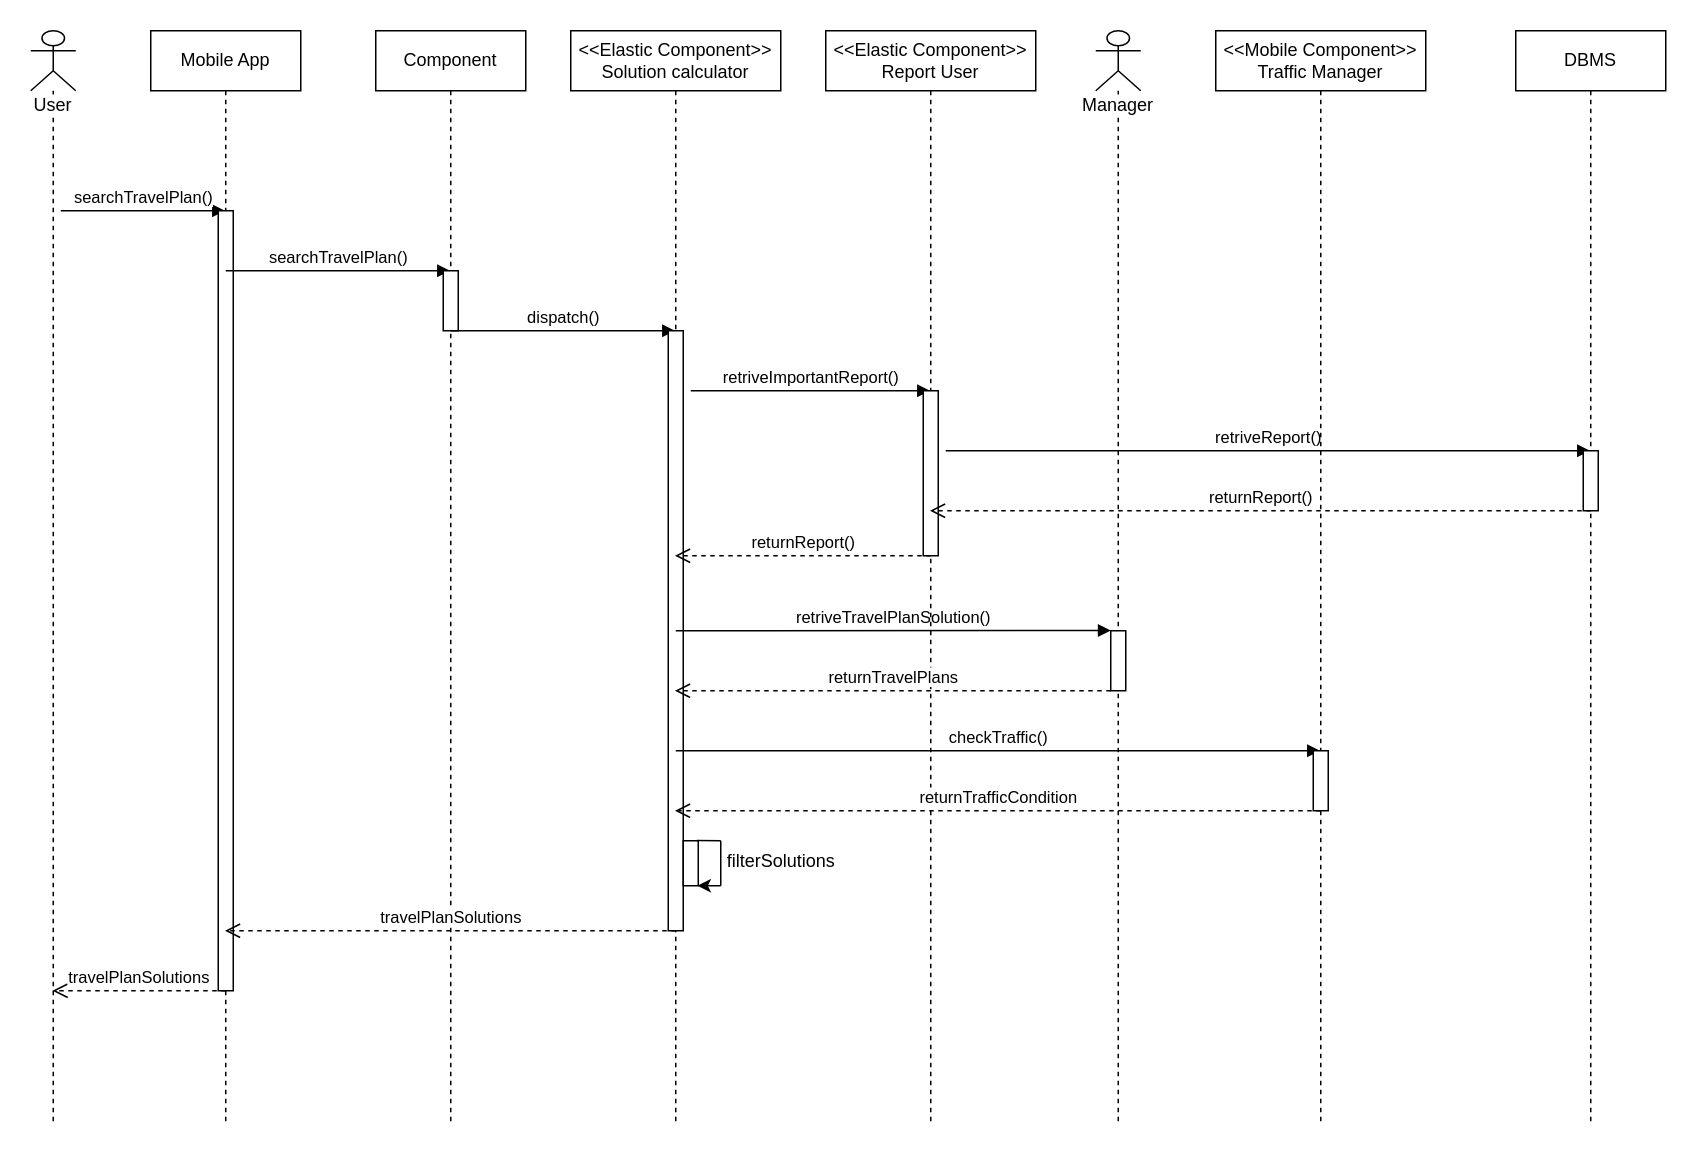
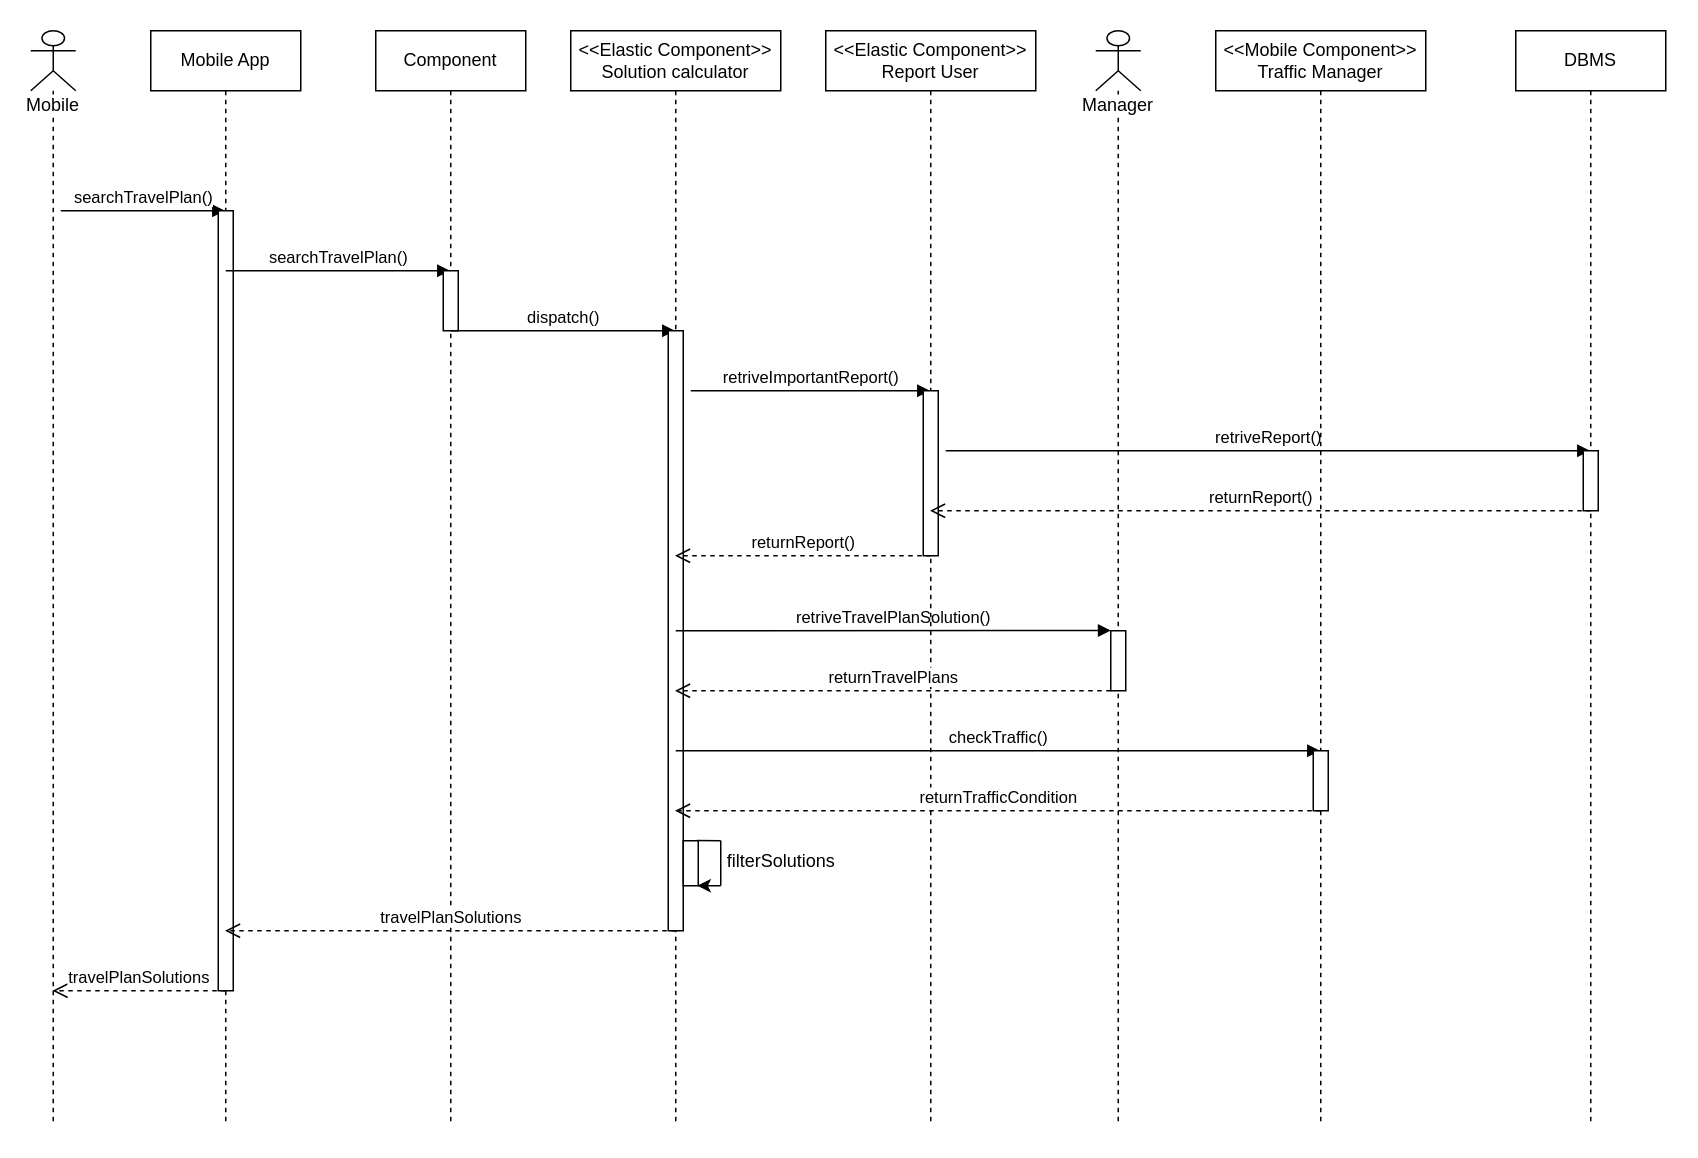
node "User": label "User" -> "Mobile"
